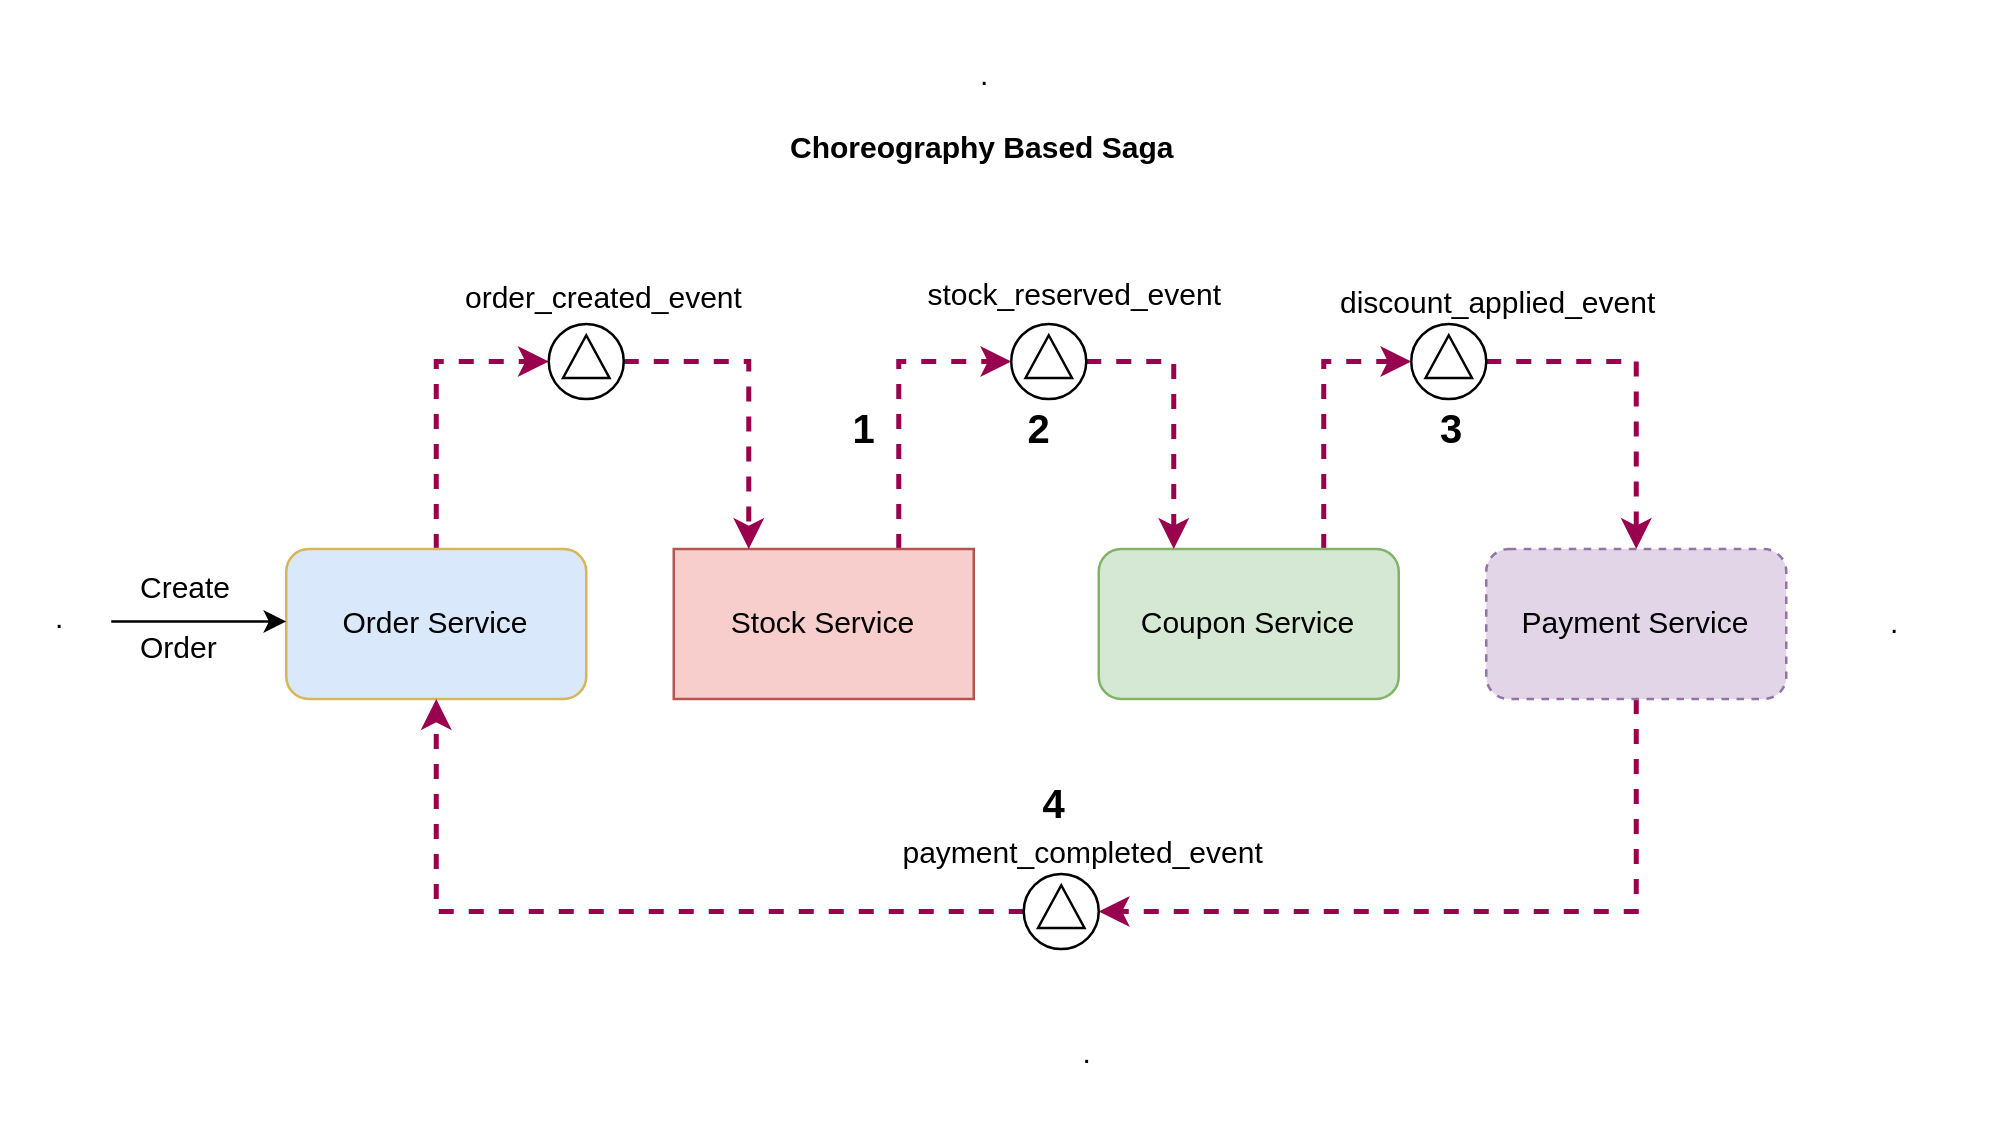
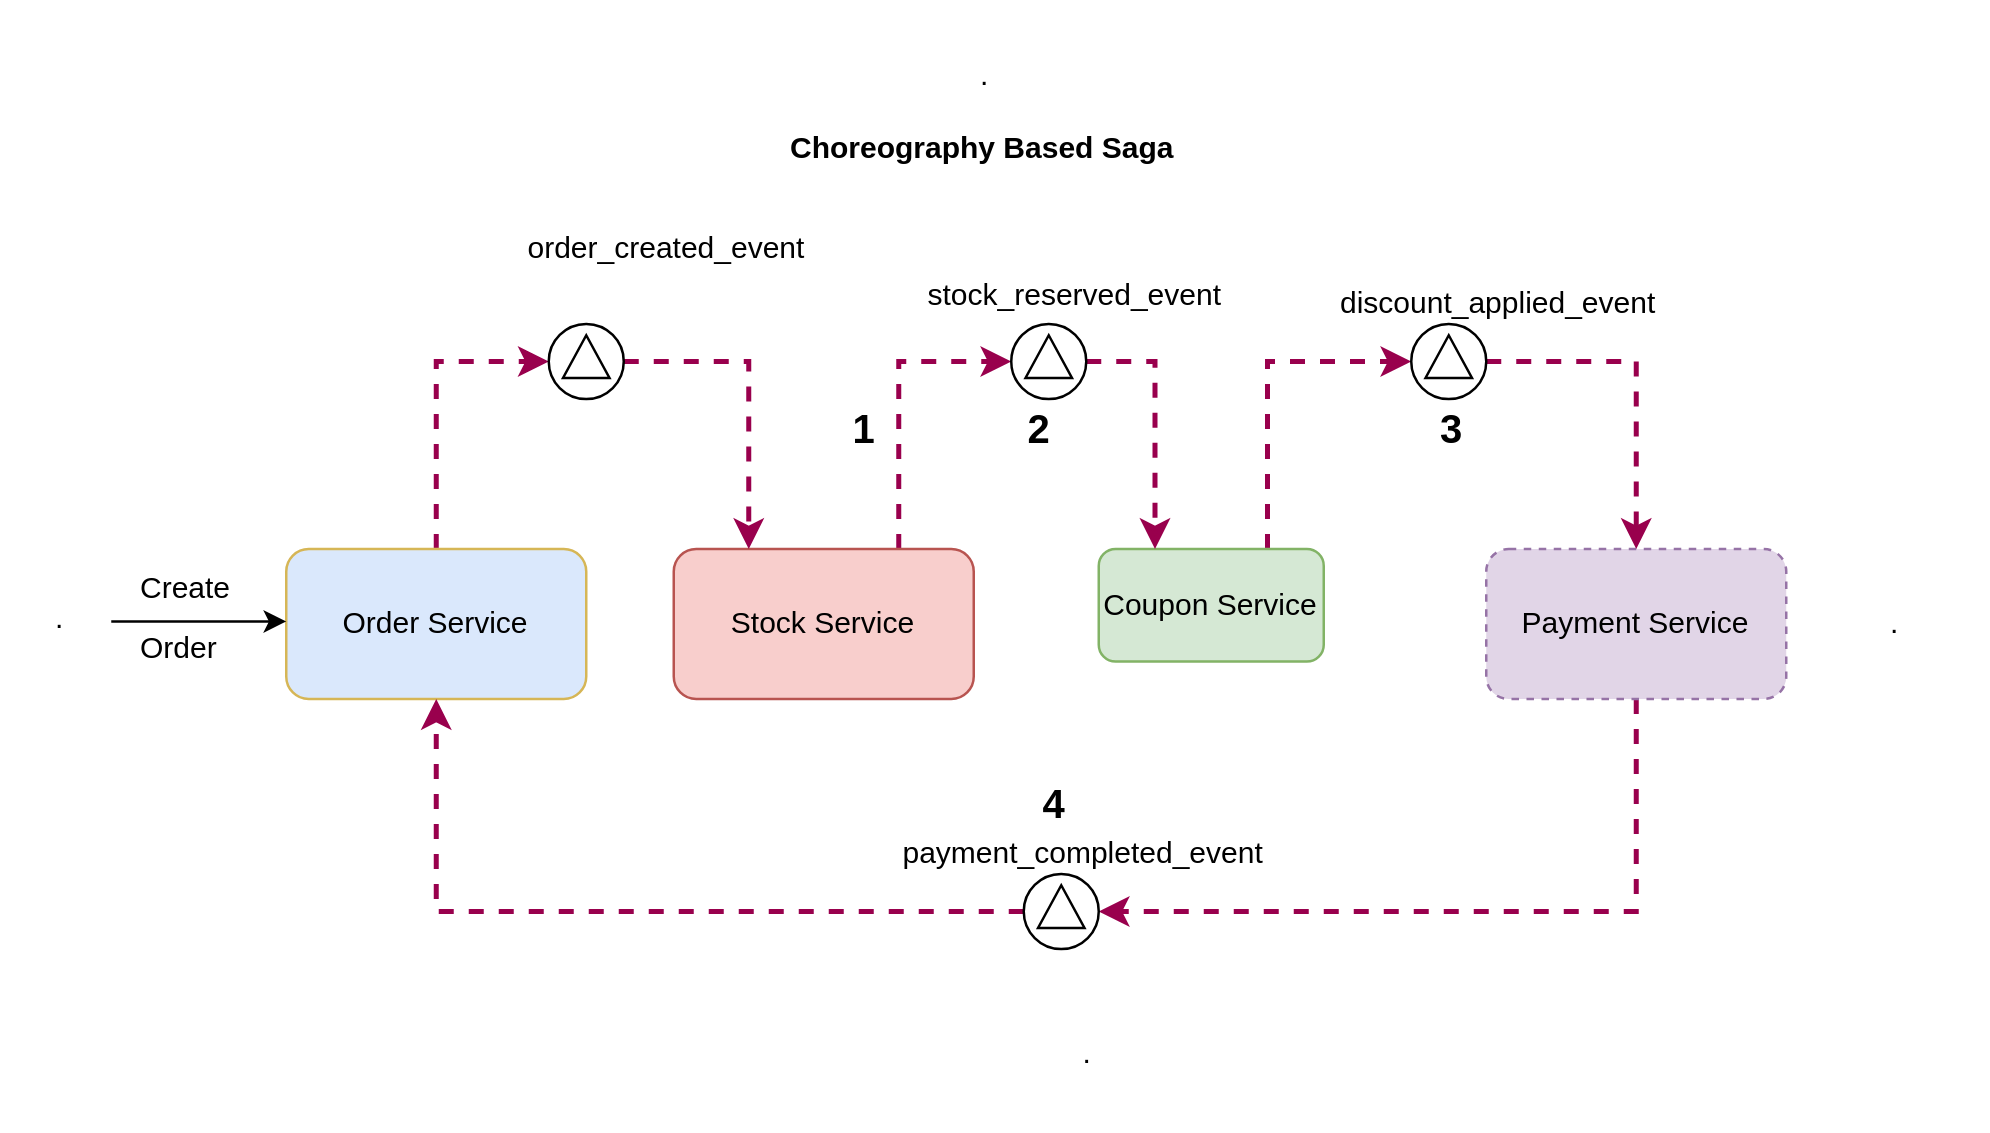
node "order_created_event": moved (624, 299) -> (686, 249)
node "Stock Service": shape rectangle -> rounded rectangle
node "Coupon Service": size 300x150 -> 225x113
